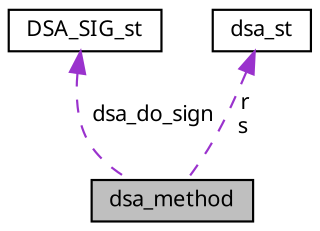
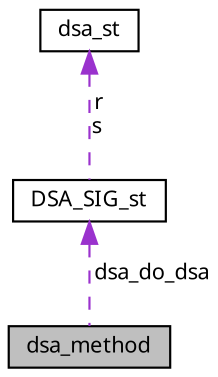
edge "dsa_method" -> "DSA_SIG_st": label " dsa_do_sign" -> " dsa_do_dsa"
edge "dsa_method" -> "dsa_st": now "DSA_SIG_st" -> "dsa_st"
